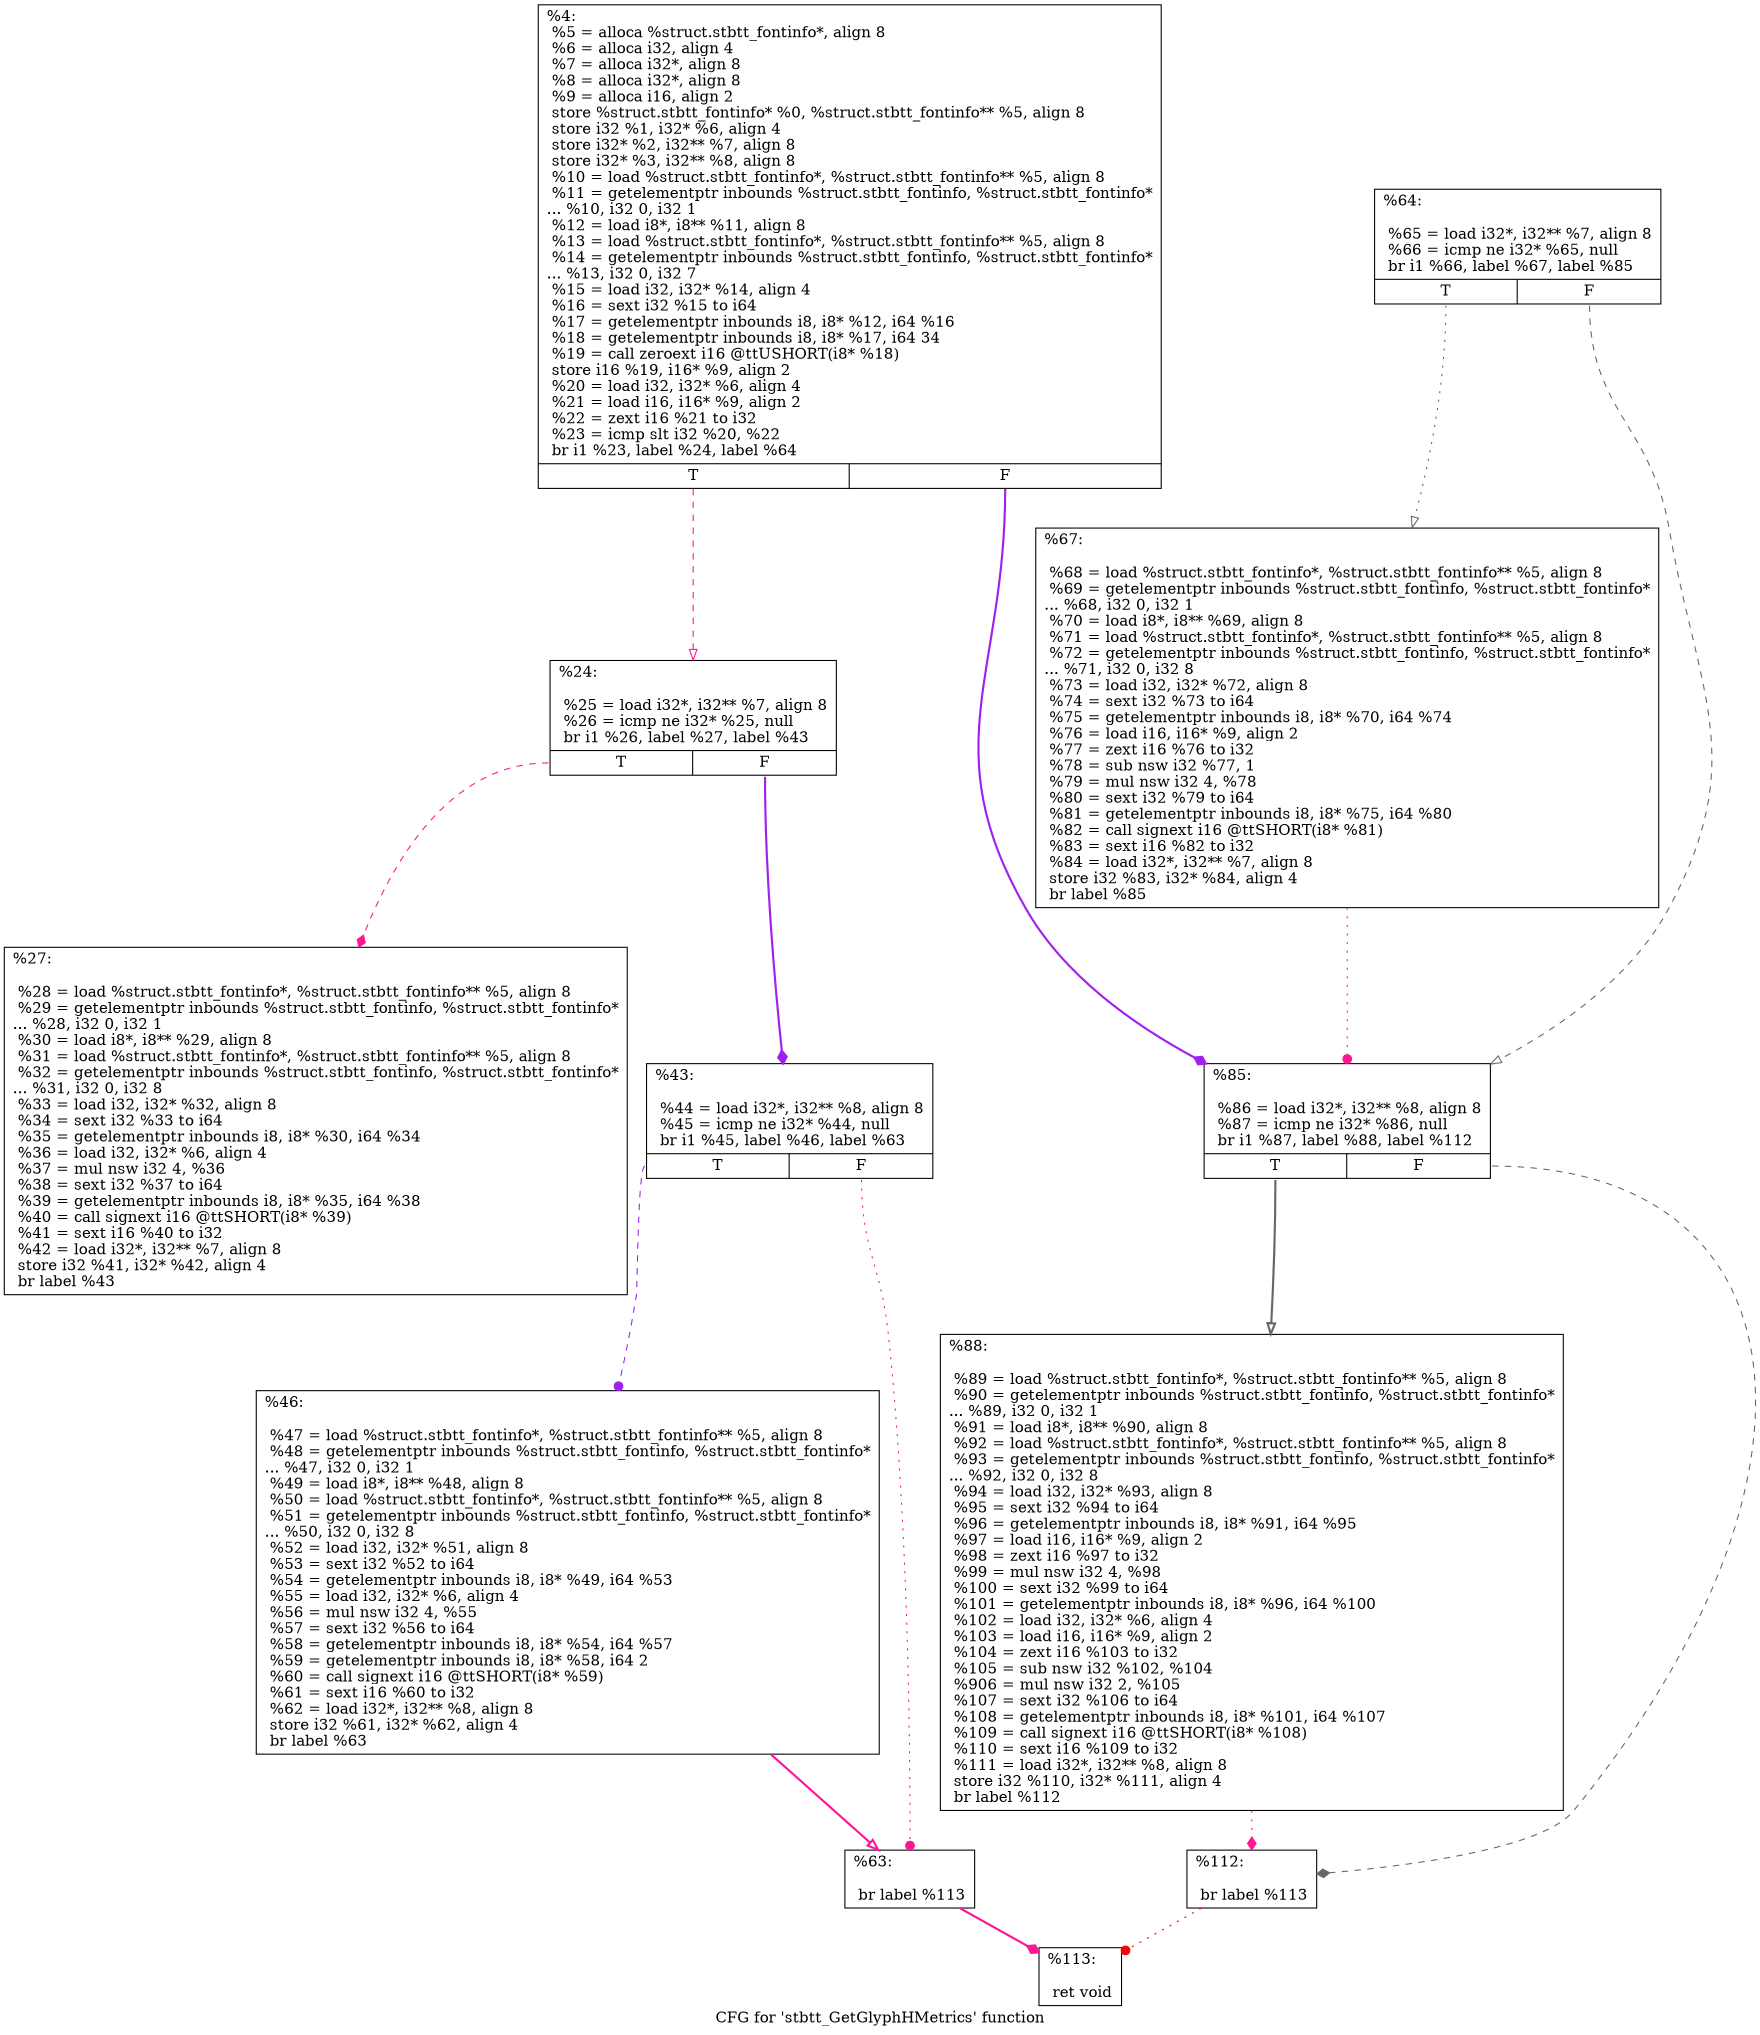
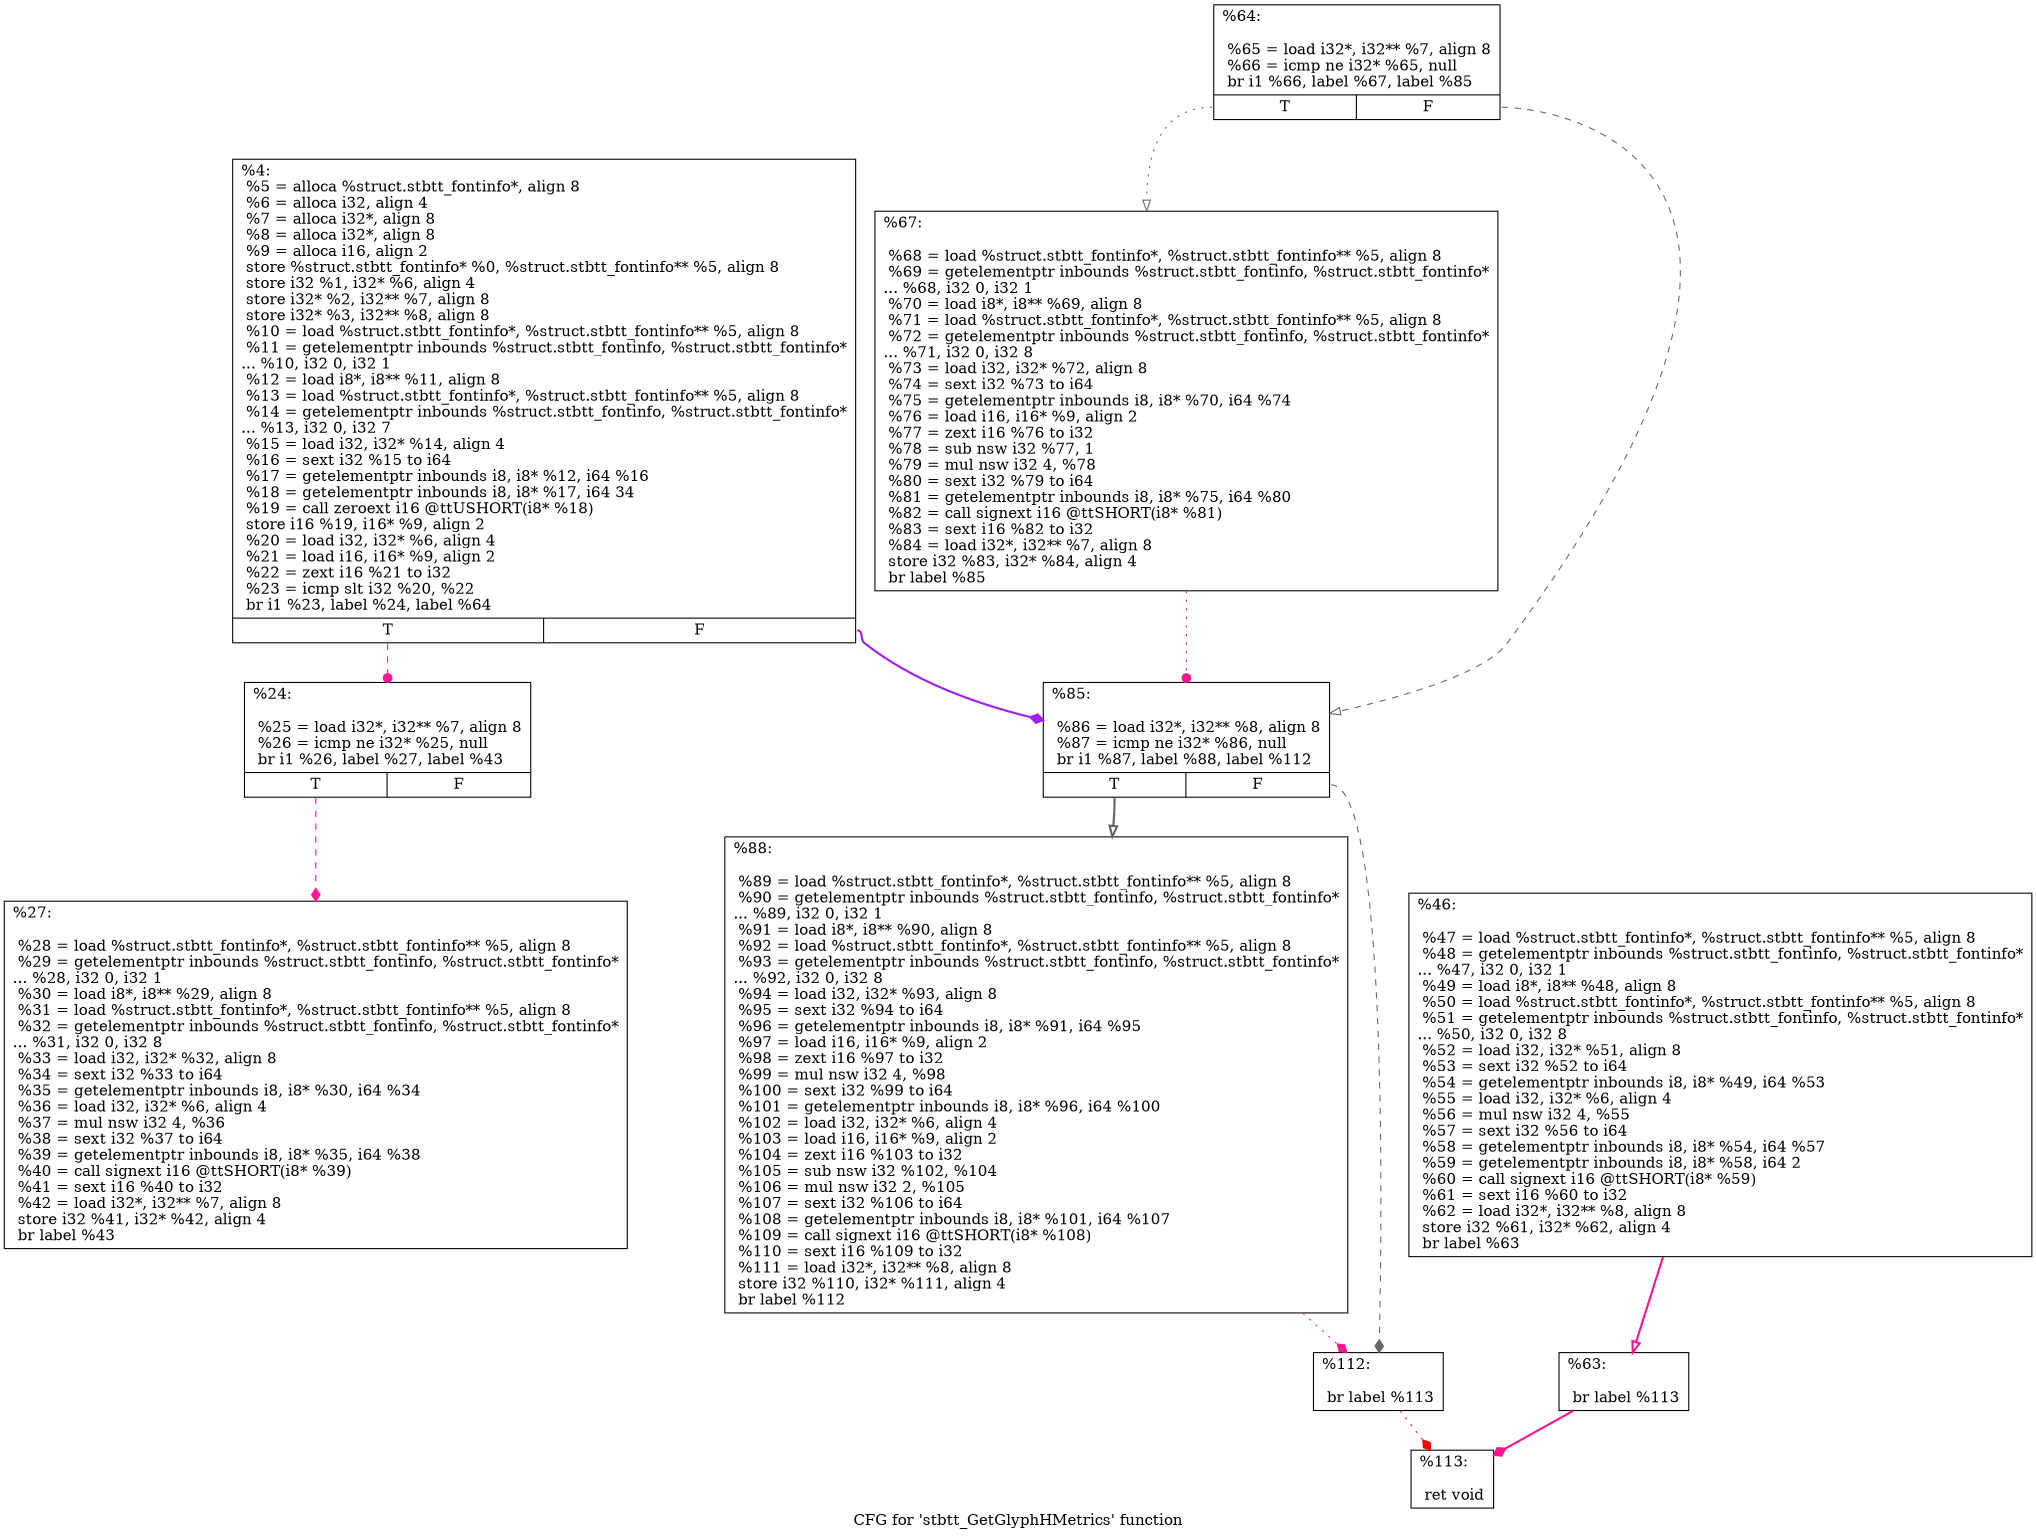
edge "%4:" -> "%24:": arrowhead onormal -> dot
node "%43:": removed
node "%88:": text "%906 = mul nsw i32 2, %105" -> "%106 = mul nsw i32 2, %105"
edge "%112:" -> "%113:": arrowhead dot -> diamond
